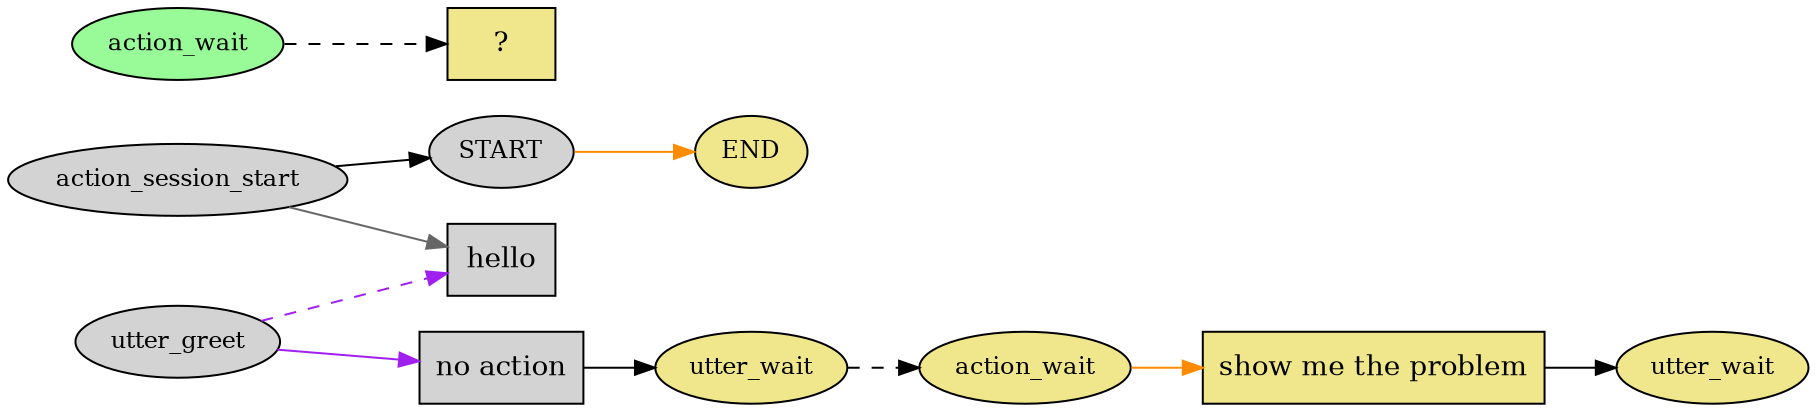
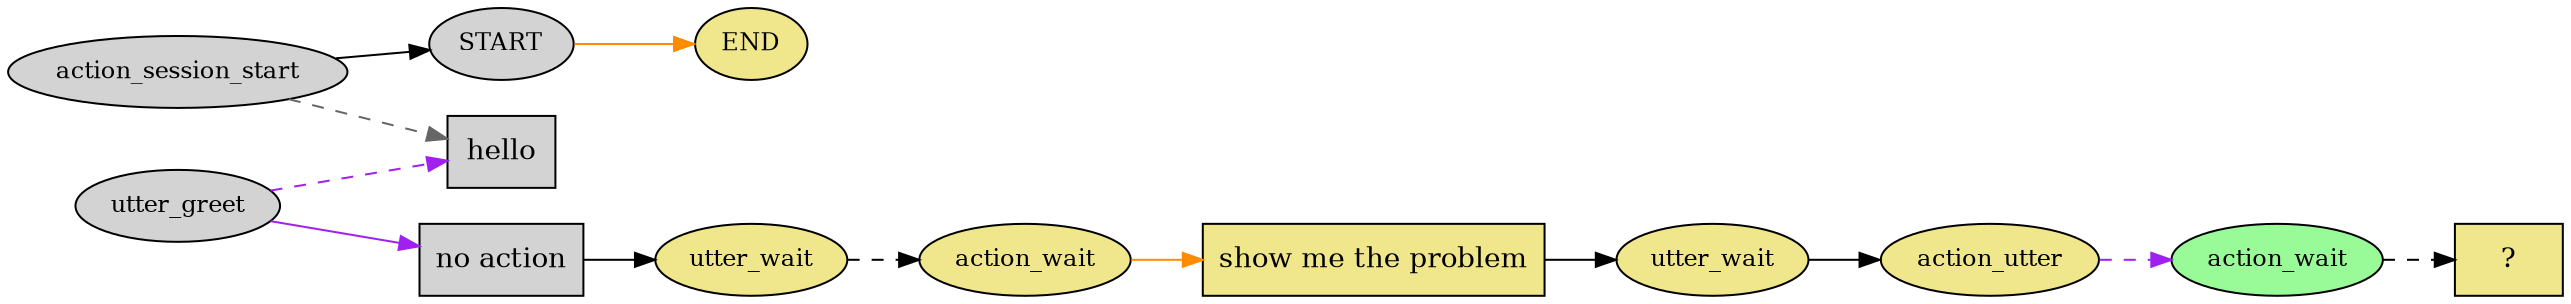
edge "action_session_start" -> "hello": style solid -> dashed
node "action_utter": added
